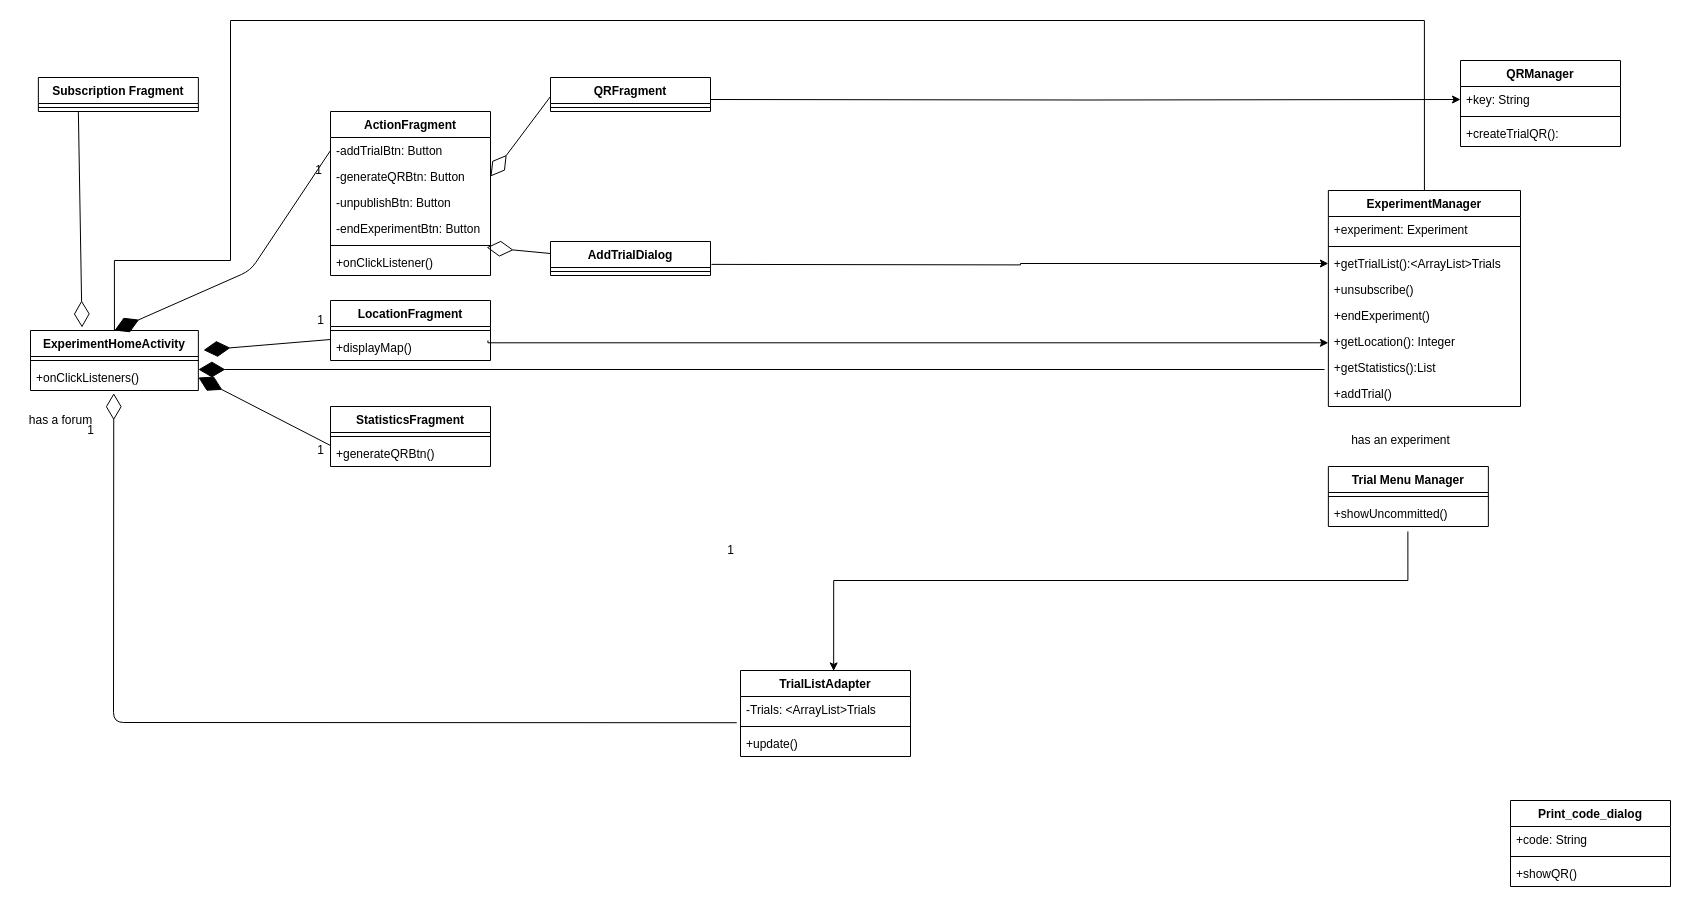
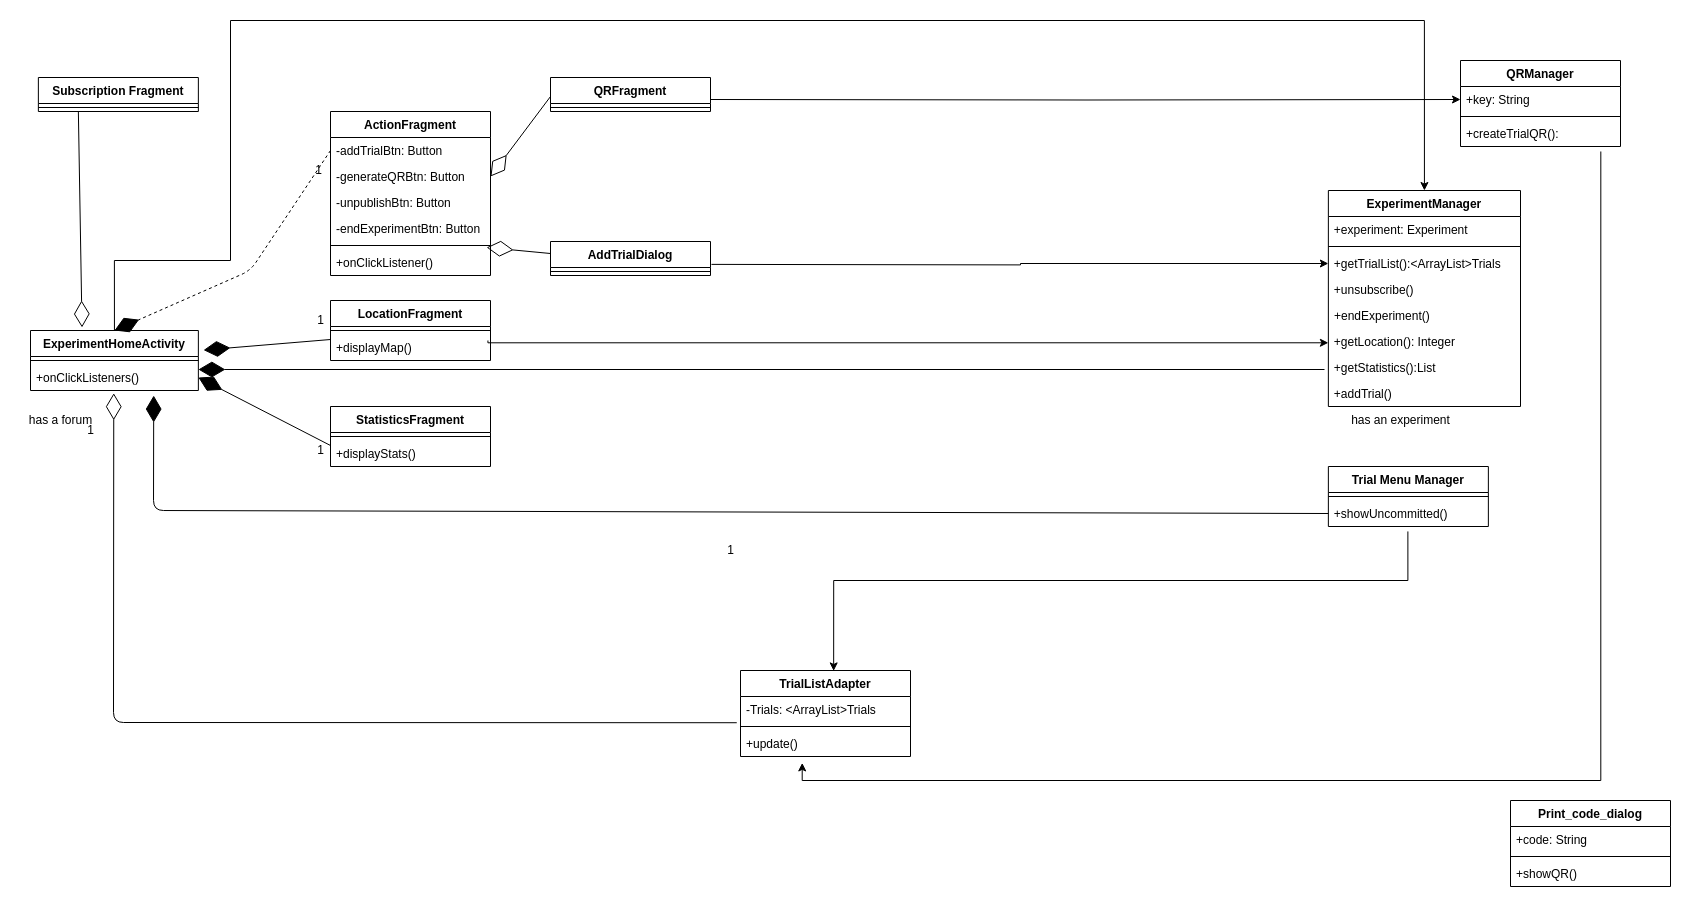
edge "ExperimentManager" -- "ExperimentHomeActivity": arrowhead none -> classic
edge "-addTrialBtn: Button" -> "ExperimentHomeActivity": style solid -> dashed
node "has an experiment": moved (1401, 441) -> (1401, 421)
node "+generateQRBtn()": label "+generateQRBtn()" -> "+displayStats()"
edge "+showUncommitted()" -> "+onClickListeners()": added
edge "+createTrialQR():" -> "+update()": added
